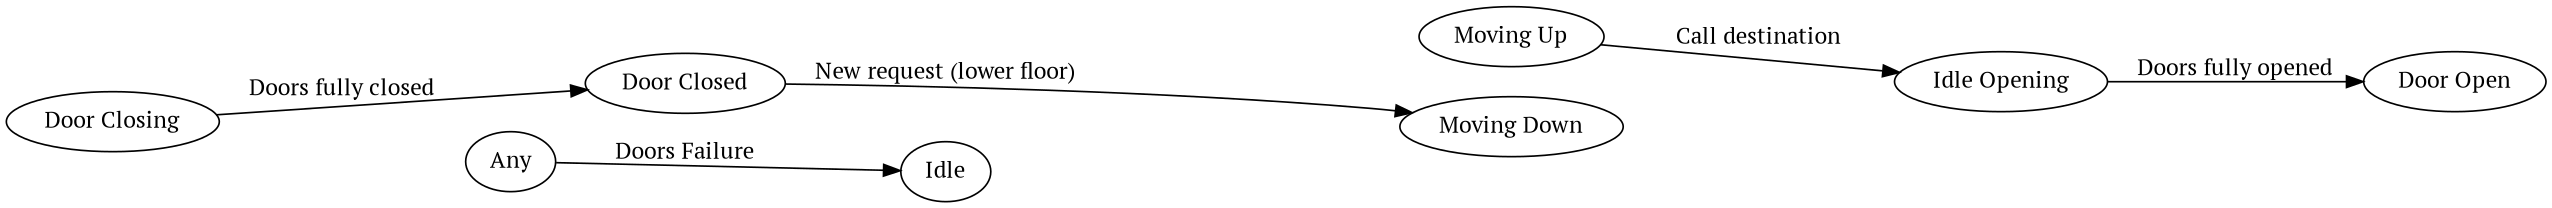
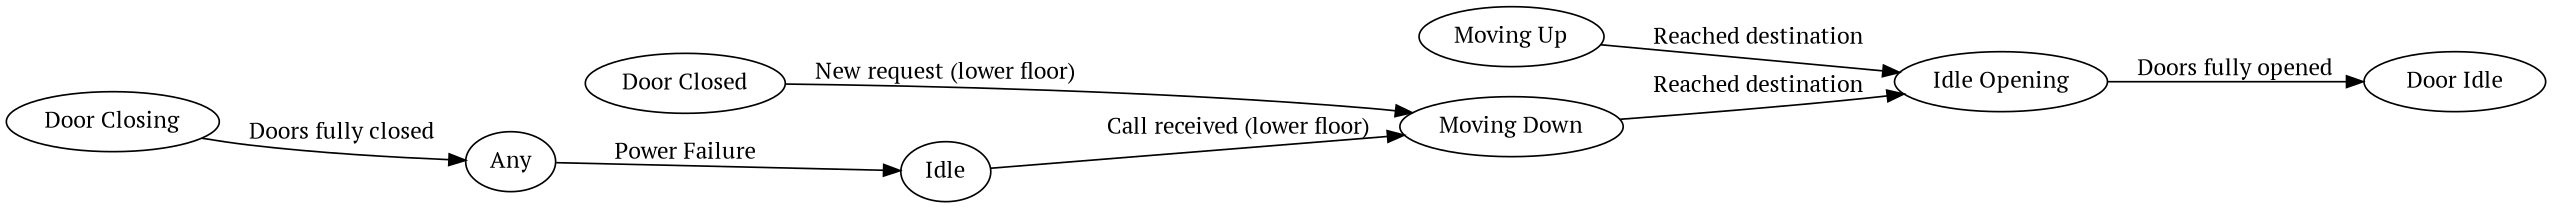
edge "Moving Up" -> "Idle Opening": label "Call destination" -> "Reached destination"
node "Door Open": label "Door Open" -> "Door Idle"
edge "Door Closing" -> "Door Closed": now "Door Closing" -> "Any"
edge "Moving Down" -> "Idle Opening": added, label "Reached destination"
edge "Any" -> "Idle": label "Doors Failure" -> "Power Failure"
edge "Idle" -> "Moving Down": added, label "Call received (lower floor)"
